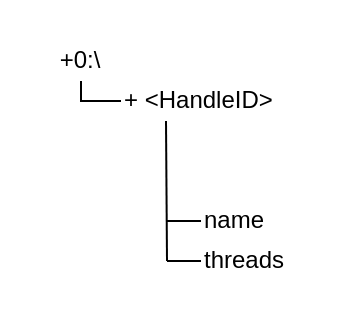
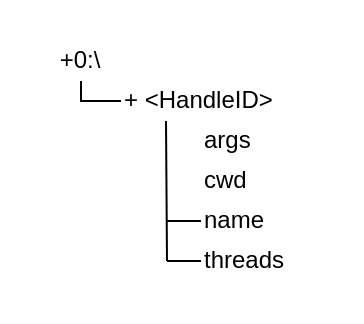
node "args": added
node "cwd": added
